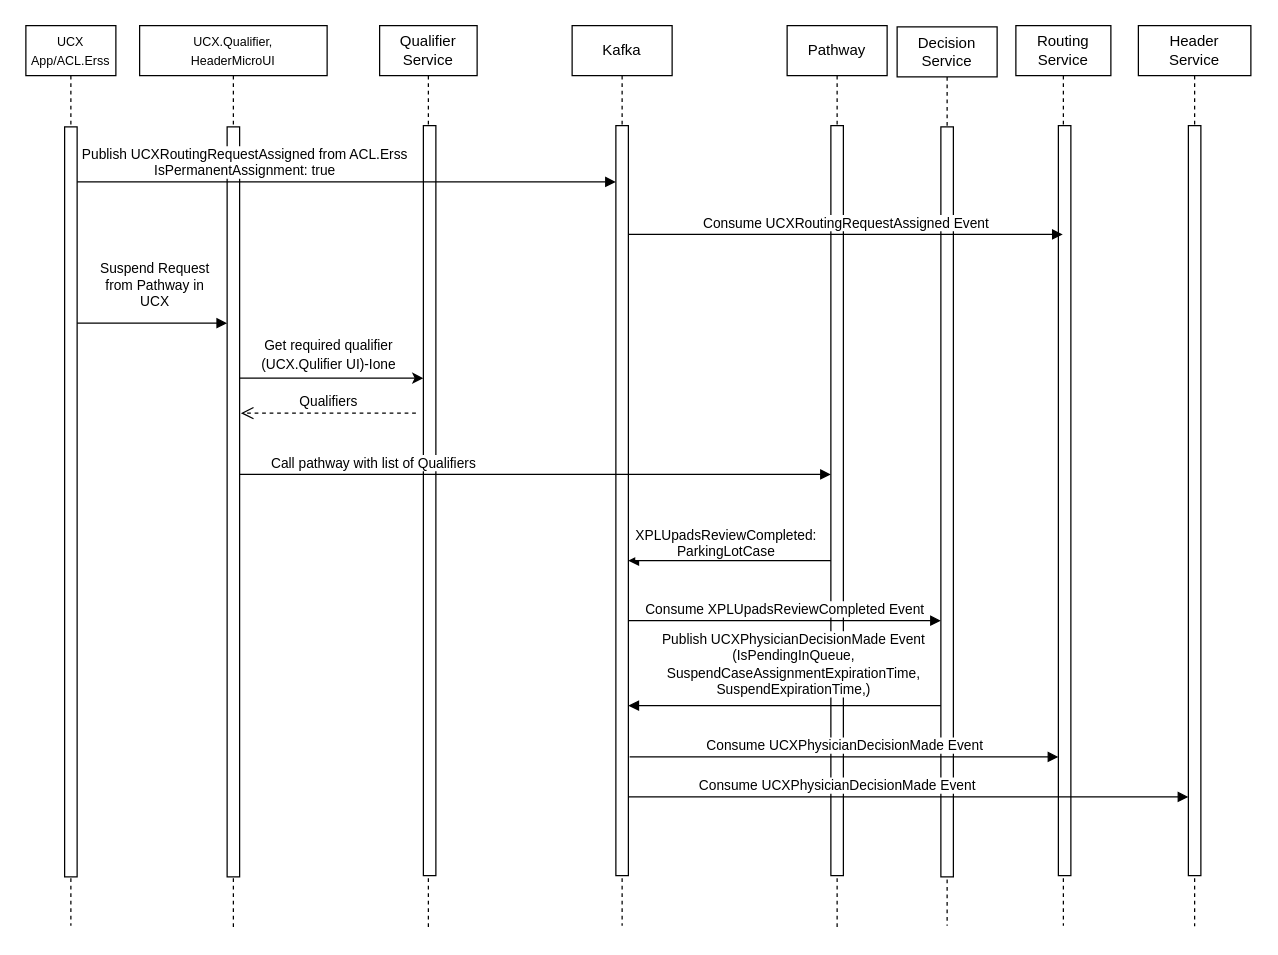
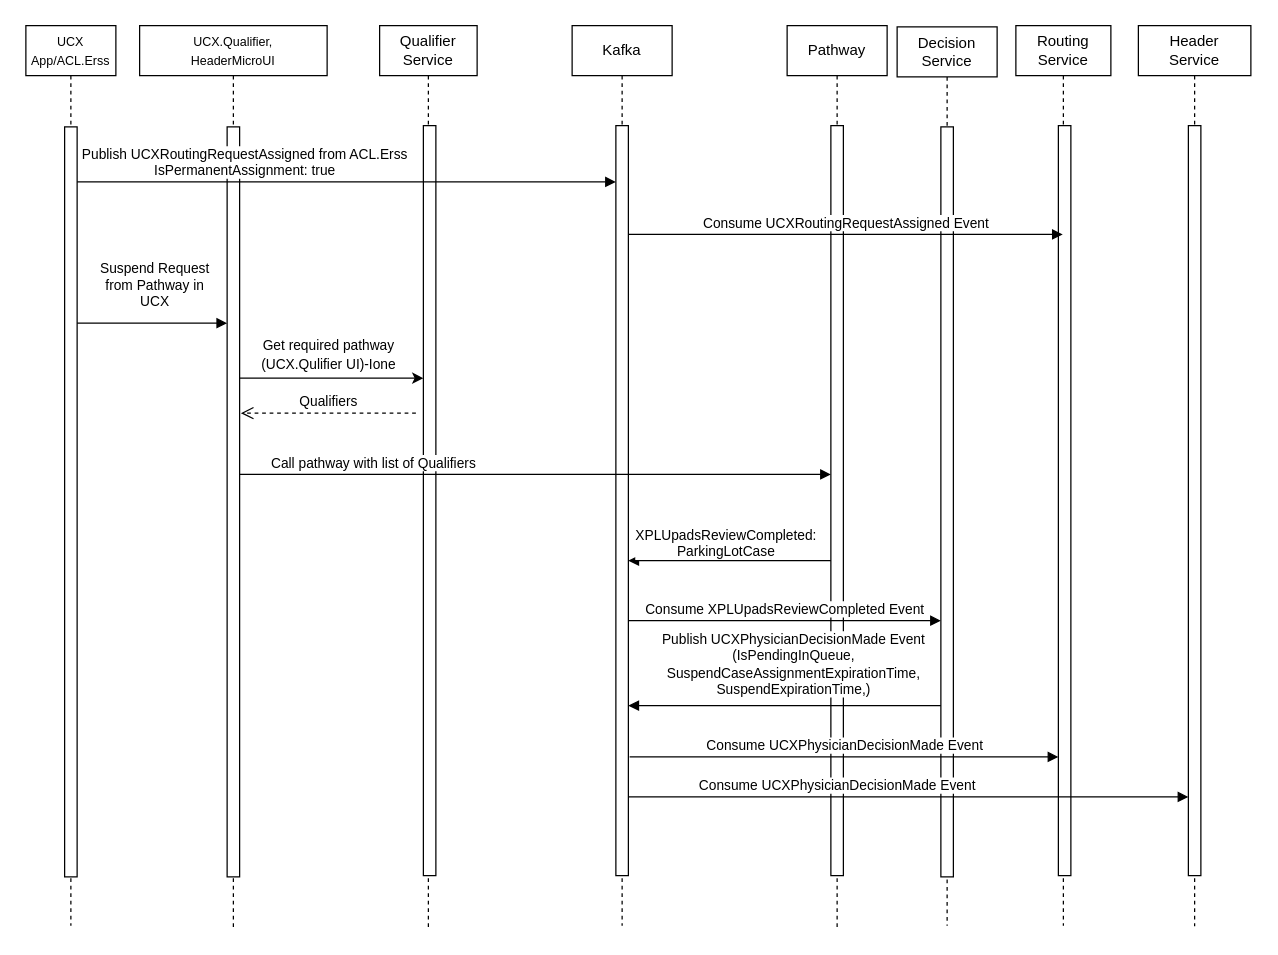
node "Get required qualifier(UCX.Qulifier UI)-Ione": label "Get required qualifier(UCX.Qulifier UI)-Ione" -> "Get required pathway(UCX.Qulifier UI)-Ione"
